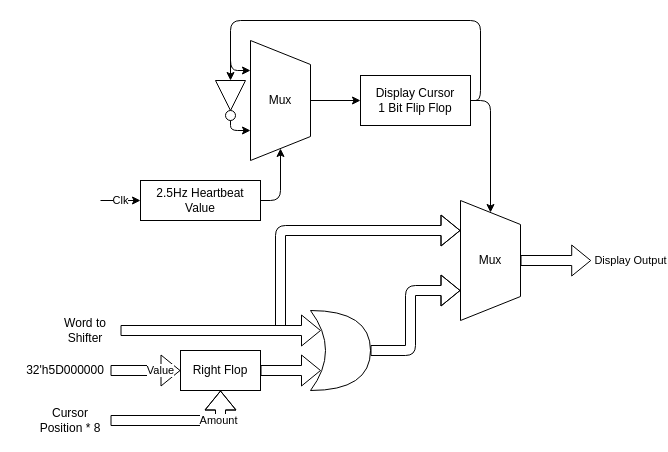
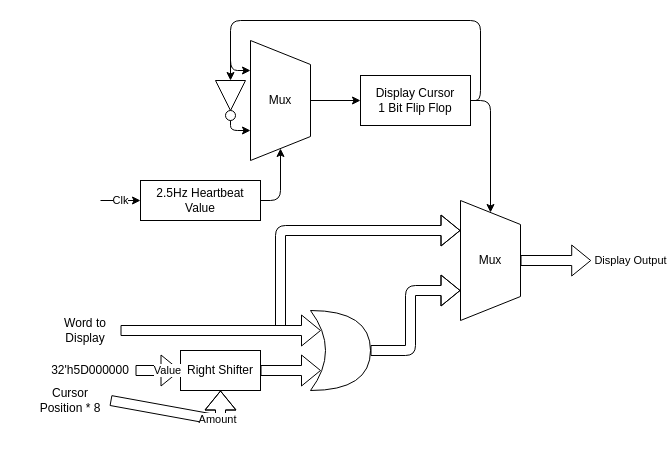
node "Word to Shifter": label "Word to Shifter" -> "Word to Display"
node "32'h5D000000": moved (66, 371) -> (91, 371)
node "Right Flop": label "Right Flop" -> "Right Shifter"
node "Cursor Position * 8": moved (71, 421) -> (71, 401)
